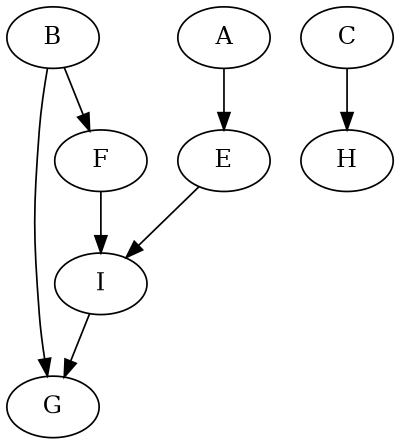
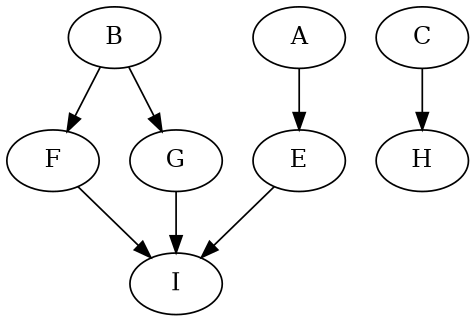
edge "I" -> "G": reversed
